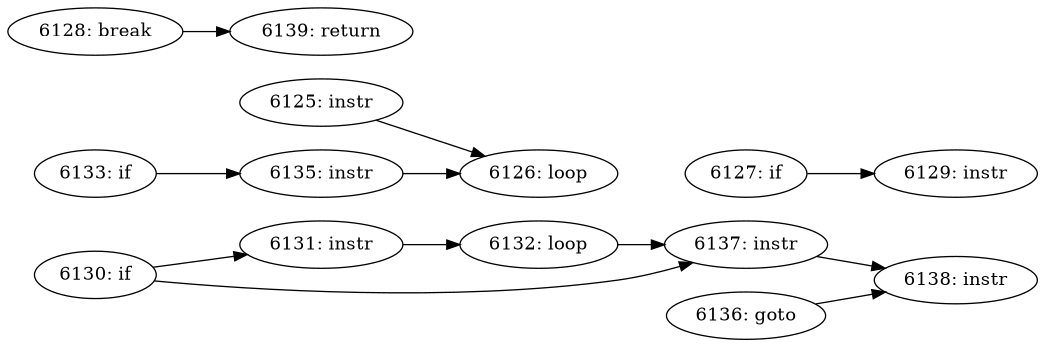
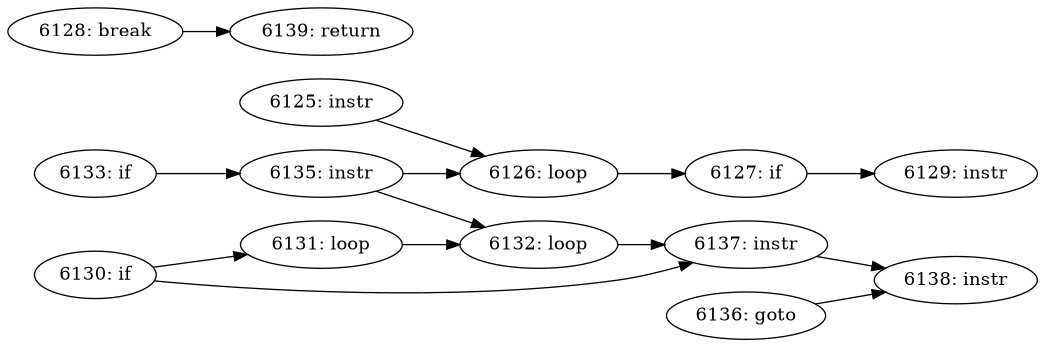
edge "6126: loop" -> "6127: if": added
edge "6135: instr" -> "6132: loop": added
node "6131: instr": label "6131: instr" -> "6131: loop"
